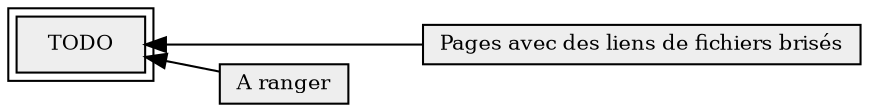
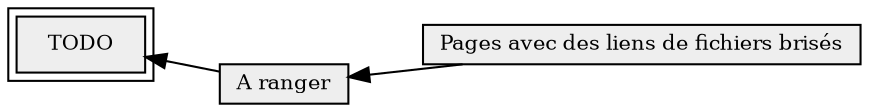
edge "Pages avec des liens de fichiers brisés" -> "TODO": now "Pages avec des liens de fichiers brisés" -> "A ranger"
